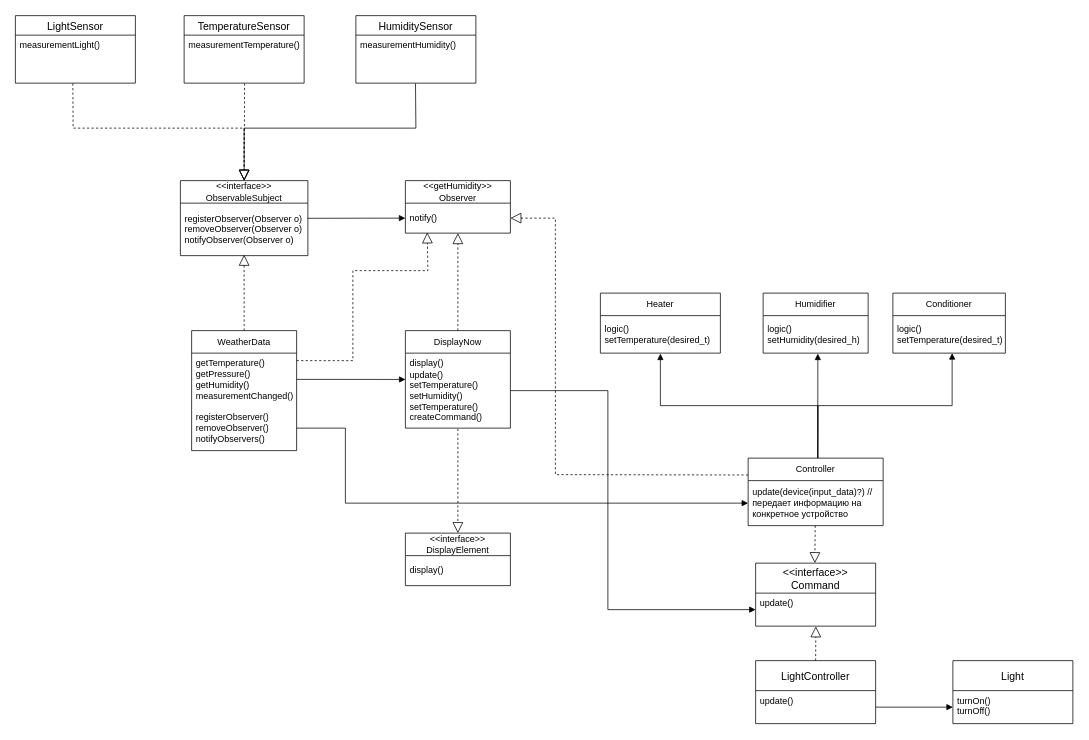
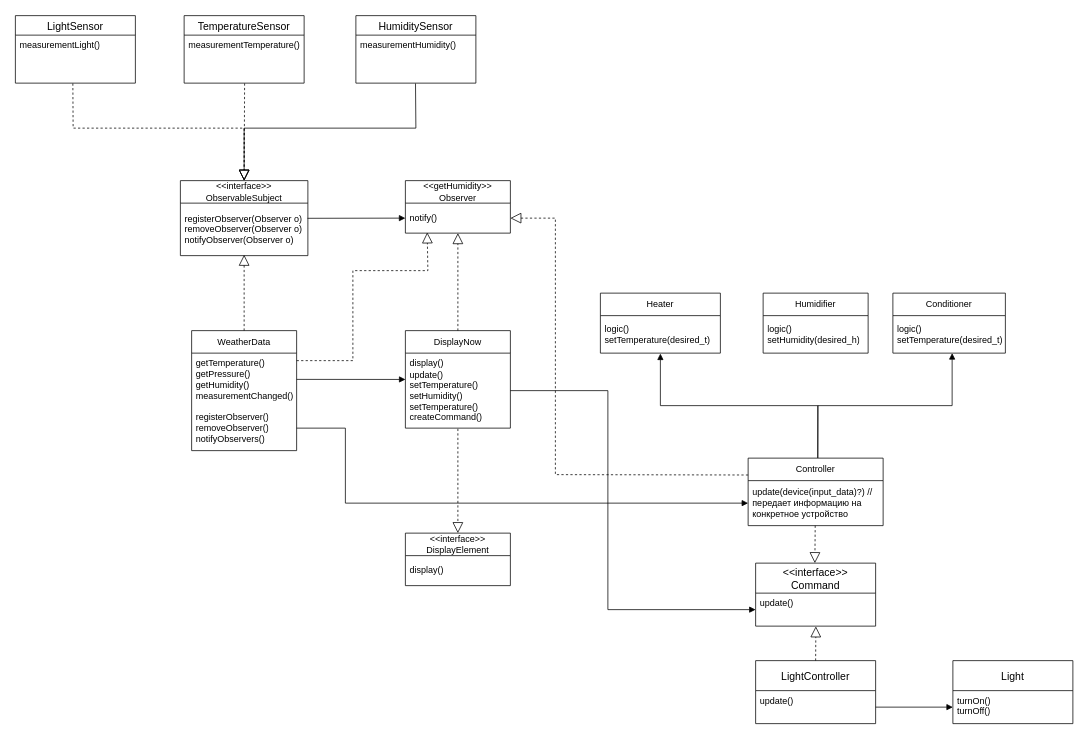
edge "Controller" -> "logic() setHumidity(desired_h)": removed
